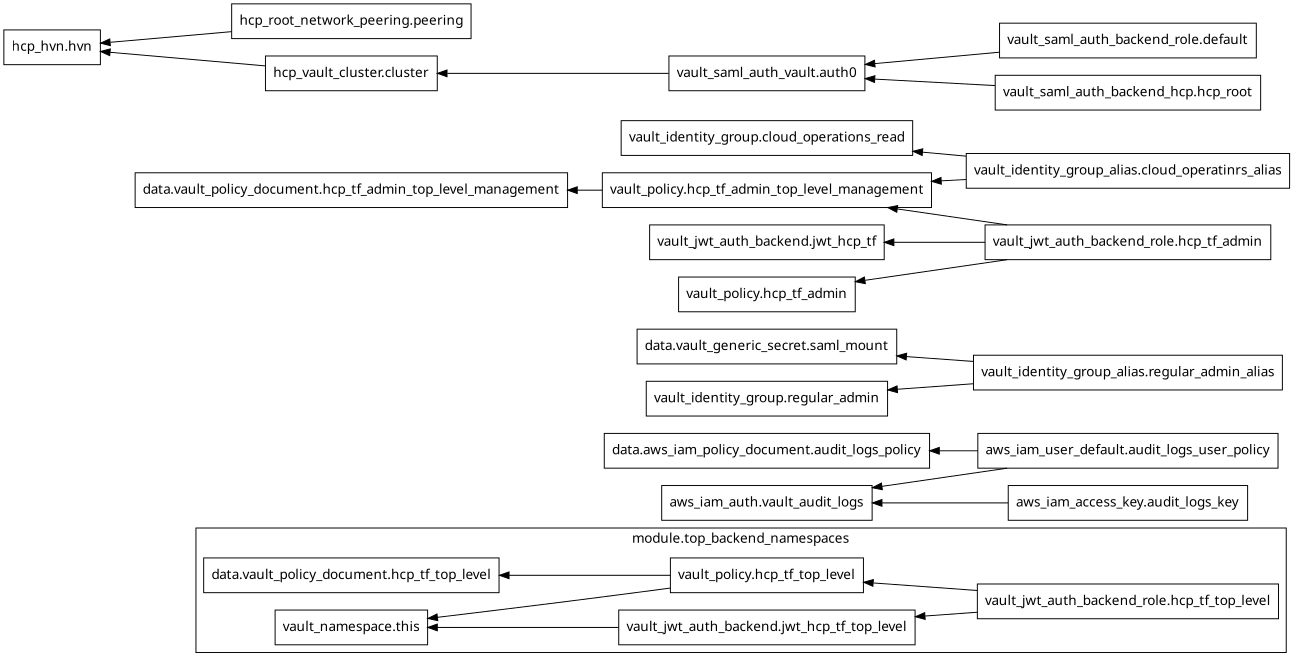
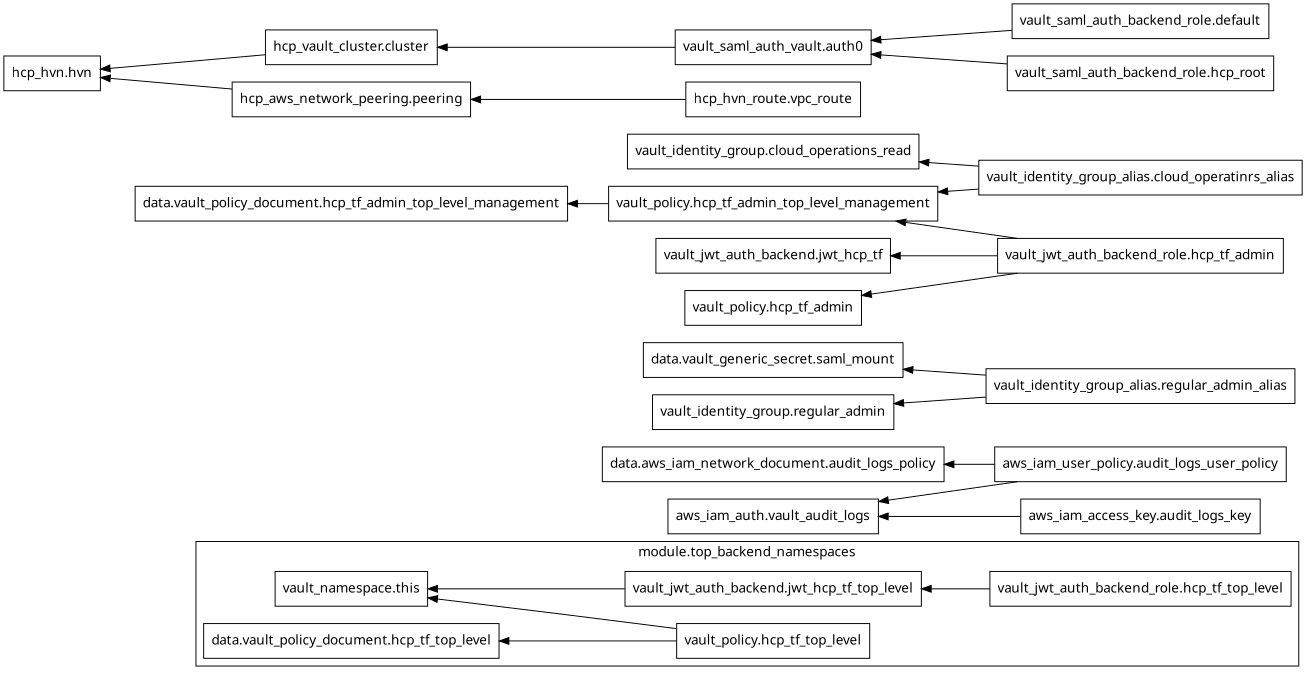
node "hcp_root_network_peering.peering": label "hcp_root_network_peering.peering" -> "hcp_aws_network_peering.peering"
node "vault_saml_auth_backend_hcp.hcp_root": label "vault_saml_auth_backend_hcp.hcp_root" -> "vault_saml_auth_backend_role.hcp_root"
node "hcp_hvn_route.vpc_route": added
node "data.aws_iam_policy_document.audit_logs_policy": label "data.aws_iam_policy_document.audit_logs_policy" -> "data.aws_iam_network_document.audit_logs_policy"
node "aws_iam_user_default.audit_logs_user_policy": label "aws_iam_user_default.audit_logs_user_policy" -> "aws_iam_user_policy.audit_logs_user_policy"
edge "vault_jwt_auth_backend_role.hcp_tf_top_level" -> "vault_policy.hcp_tf_top_level": removed
